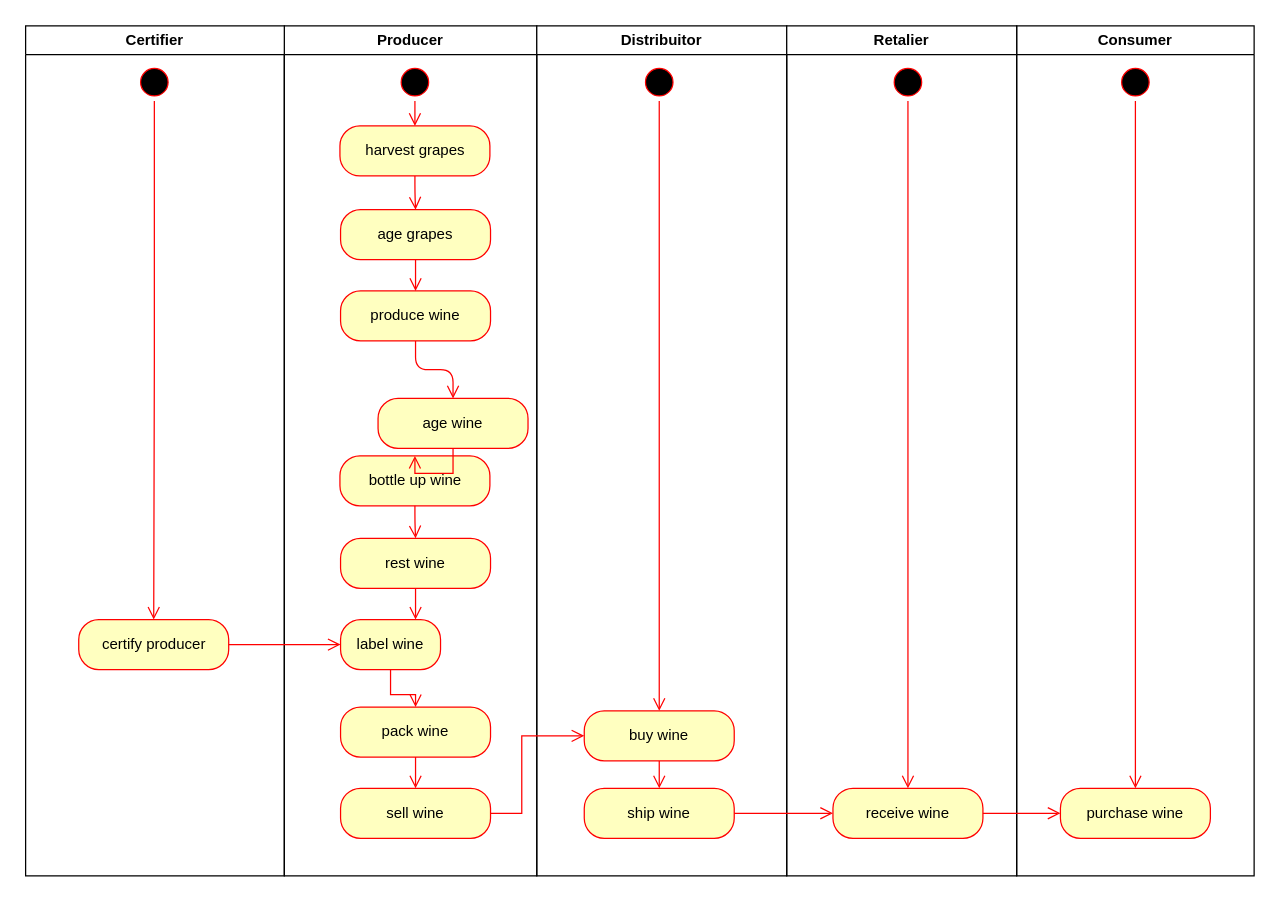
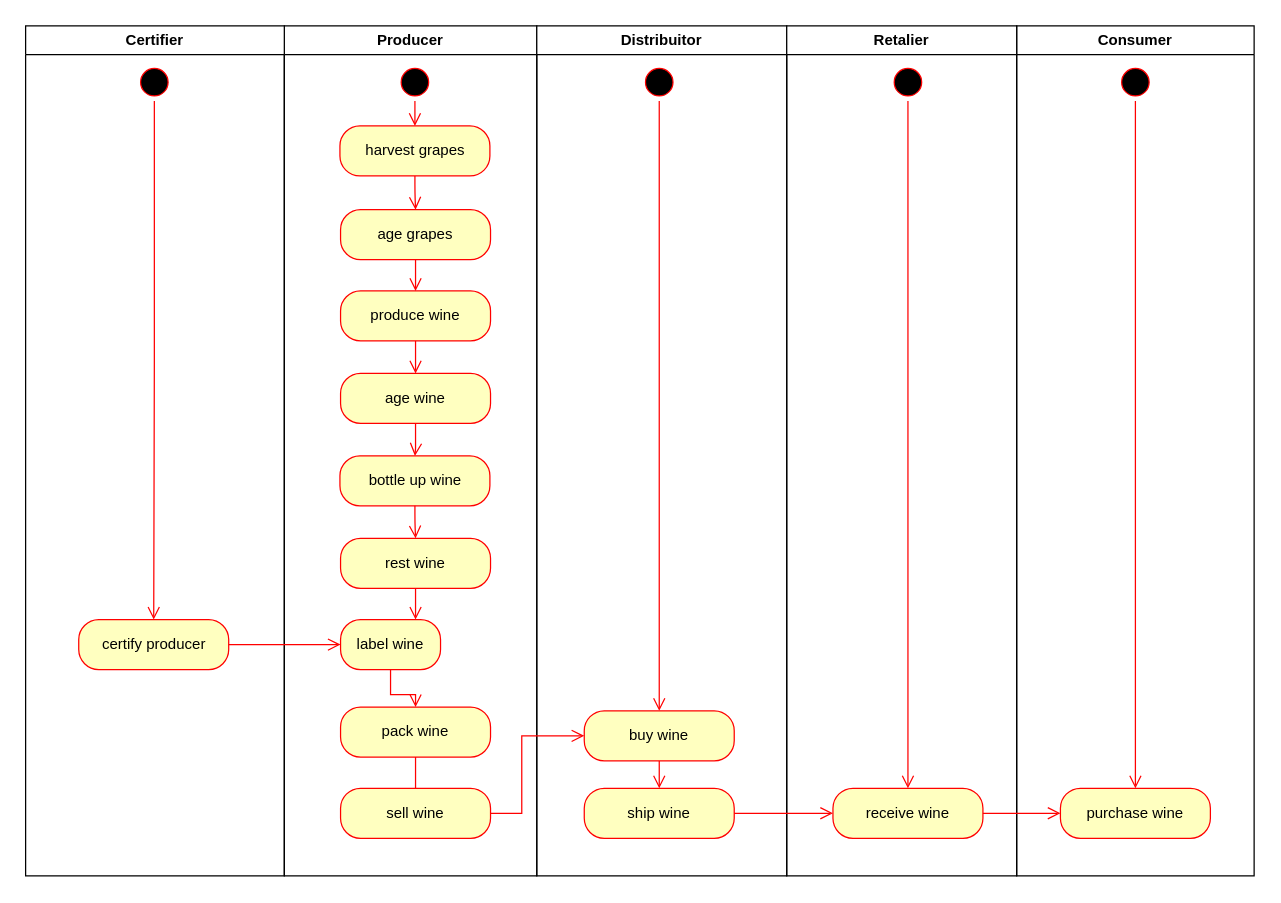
node "age wine": moved (453, 423) -> (416, 398)
edge "pack wine" -> "sell wine": arrowhead open -> none
